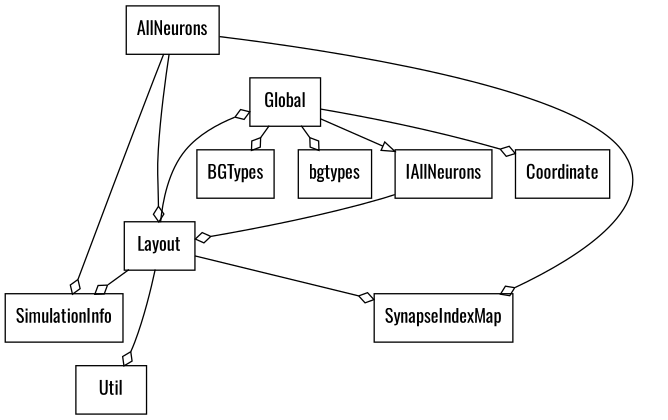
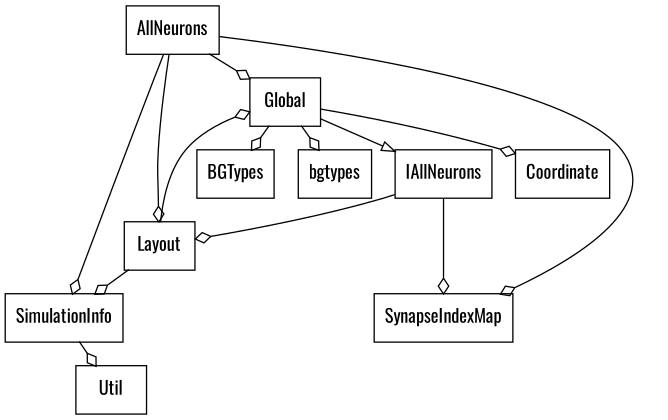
edge "AllNeurons" -> "Global": added
edge "Layout" -> "SynapseIndexMap": now "IAllNeurons" -> "SynapseIndexMap"
edge "Layout" -> "Util": now "SimulationInfo" -> "Util"
